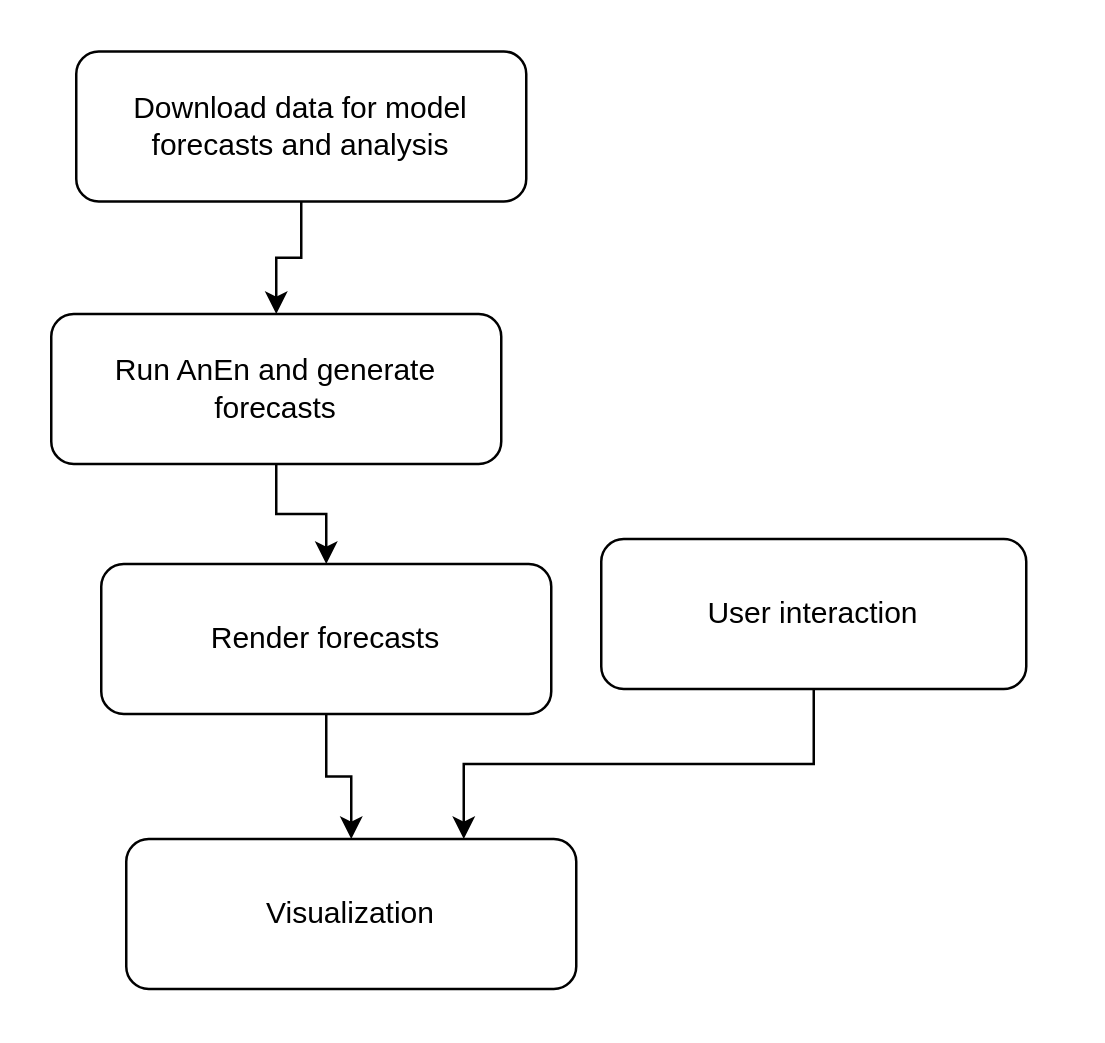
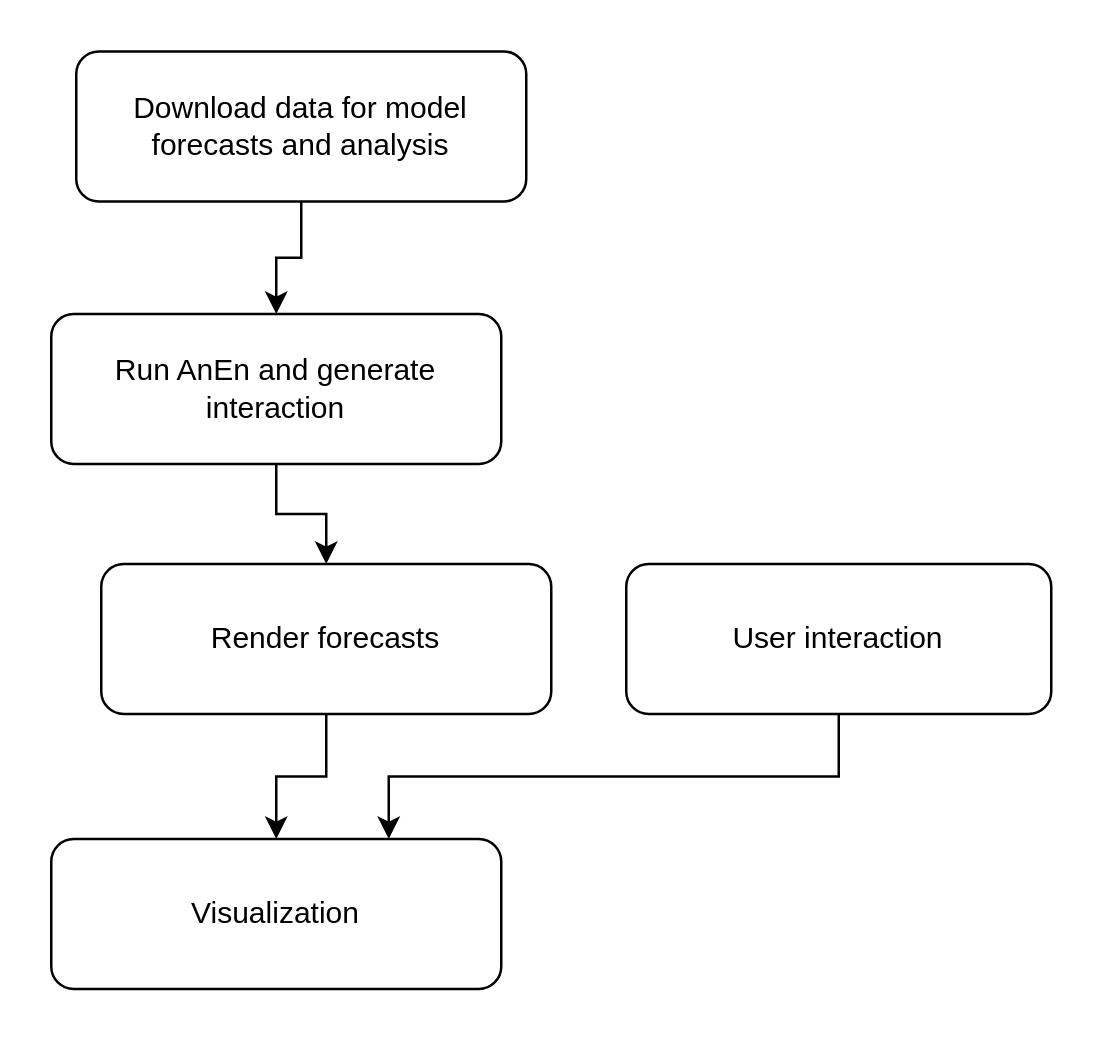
node "Run AnEn and generate forecasts": label "Run AnEn and generate forecasts" -> "Run AnEn and generate interaction"
node "User interaction": moved (814, 614) -> (839, 639)
node "Visualization": moved (351, 914) -> (276, 914)
